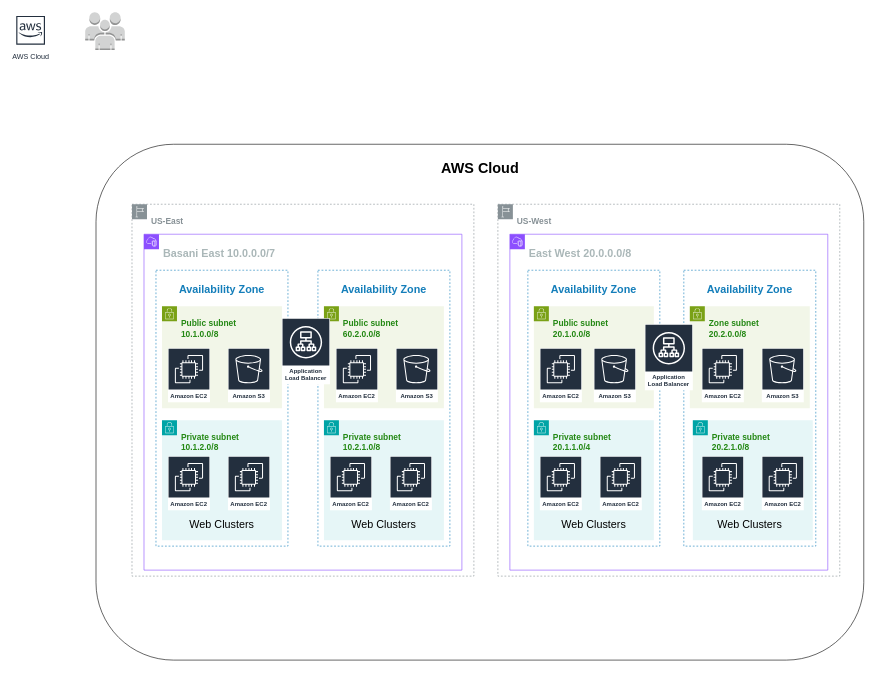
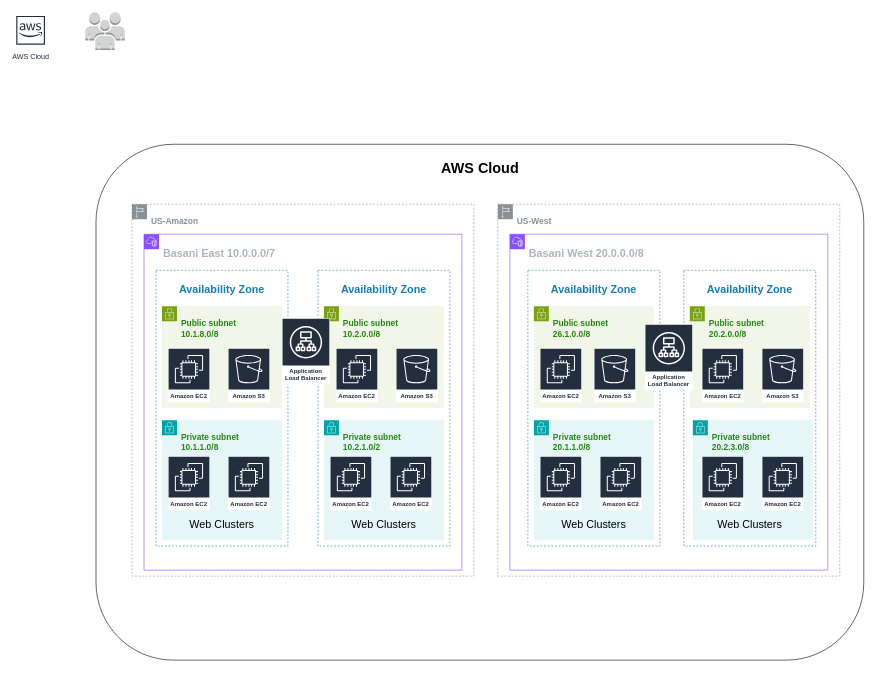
node "US-East": label "US-East" -> "US-Amazon"
node "East West 20.0.0.0/8": label "East West 20.0.0.0/8" -> "Basani West 20.0.0.0/8"
node "Public subnet 10.1.0.0/8": label "Public subnet 10.1.0.0/8" -> "Public subnet 10.1.8.0/8"
node "Public subnet60.2.0.0/8": label "Public subnet60.2.0.0/8" -> "Public subnet10.2.0.0/8"
node "Public subnet20.1.0.0/8": label "Public subnet20.1.0.0/8" -> "Public subnet26.1.0.0/8"
node "Zone subnet20.2.0.0/8": label "Zone subnet20.2.0.0/8" -> "Public subnet20.2.0.0/8"
node "Private subnet10.1.2.0/8": label "Private subnet10.1.2.0/8" -> "Private subnet10.1.1.0/8"
node "Private subnet10.2.1.0/8": label "Private subnet10.2.1.0/8" -> "Private subnet10.2.1.0/2"
node "Private subnet20.1.1.0/4": label "Private subnet20.1.1.0/4" -> "Private subnet20.1.1.0/8"
node "Private subnet20.2.1.0/8": label "Private subnet20.2.1.0/8" -> "Private subnet20.2.3.0/8"
